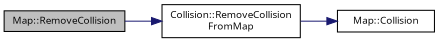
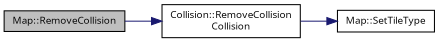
node "Collision::RemoveCollision FromMap": label "Collision::RemoveCollision FromMap" -> "Collision::RemoveCollision Collision"
node "Map::Collision": label "Map::Collision" -> "Map::SetTileType"
